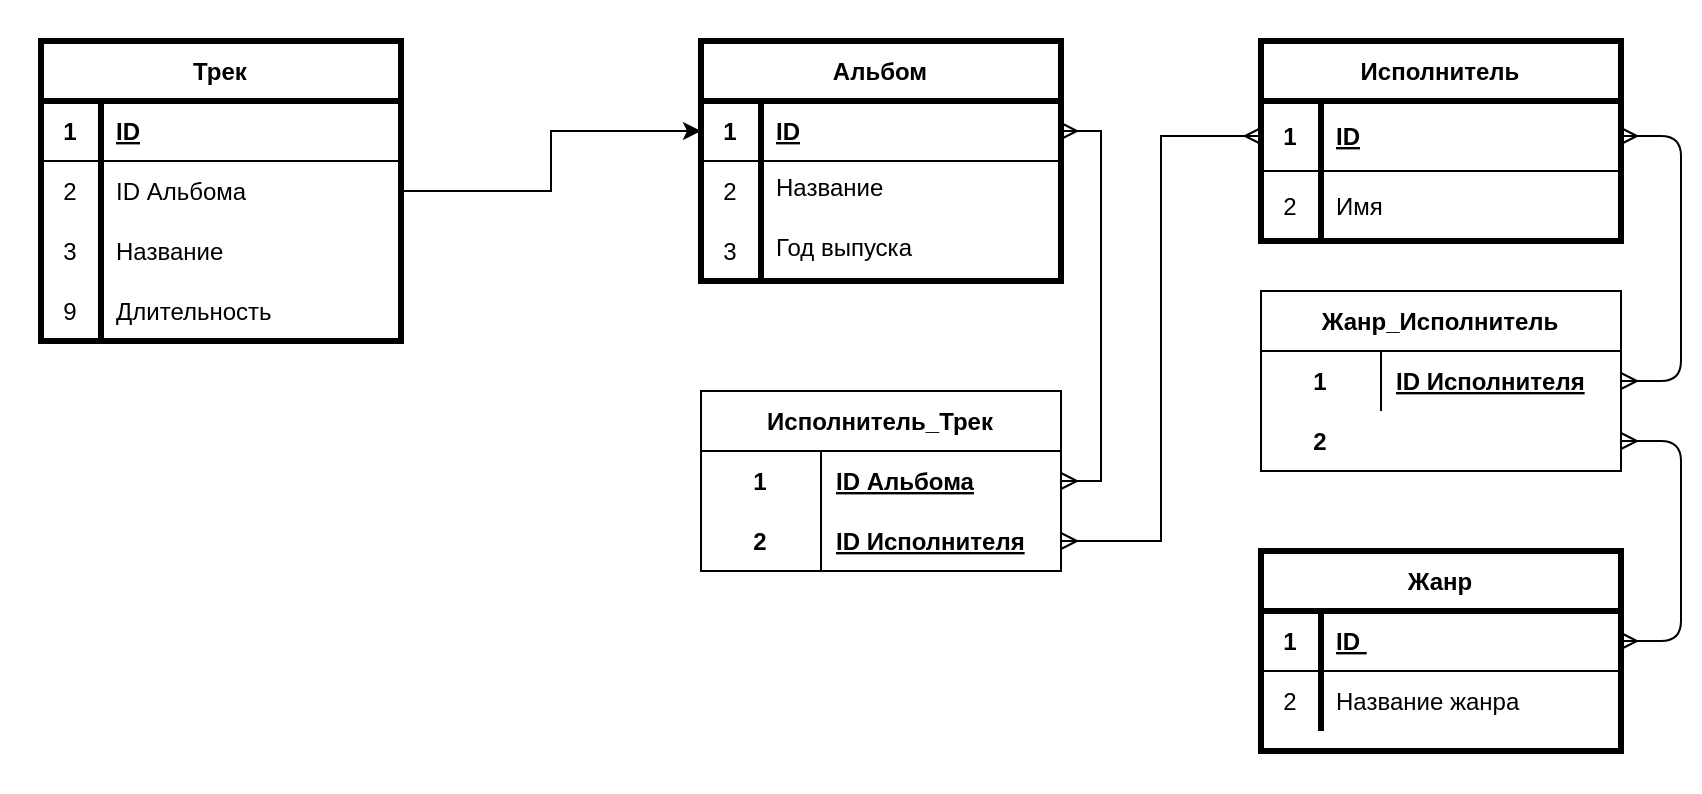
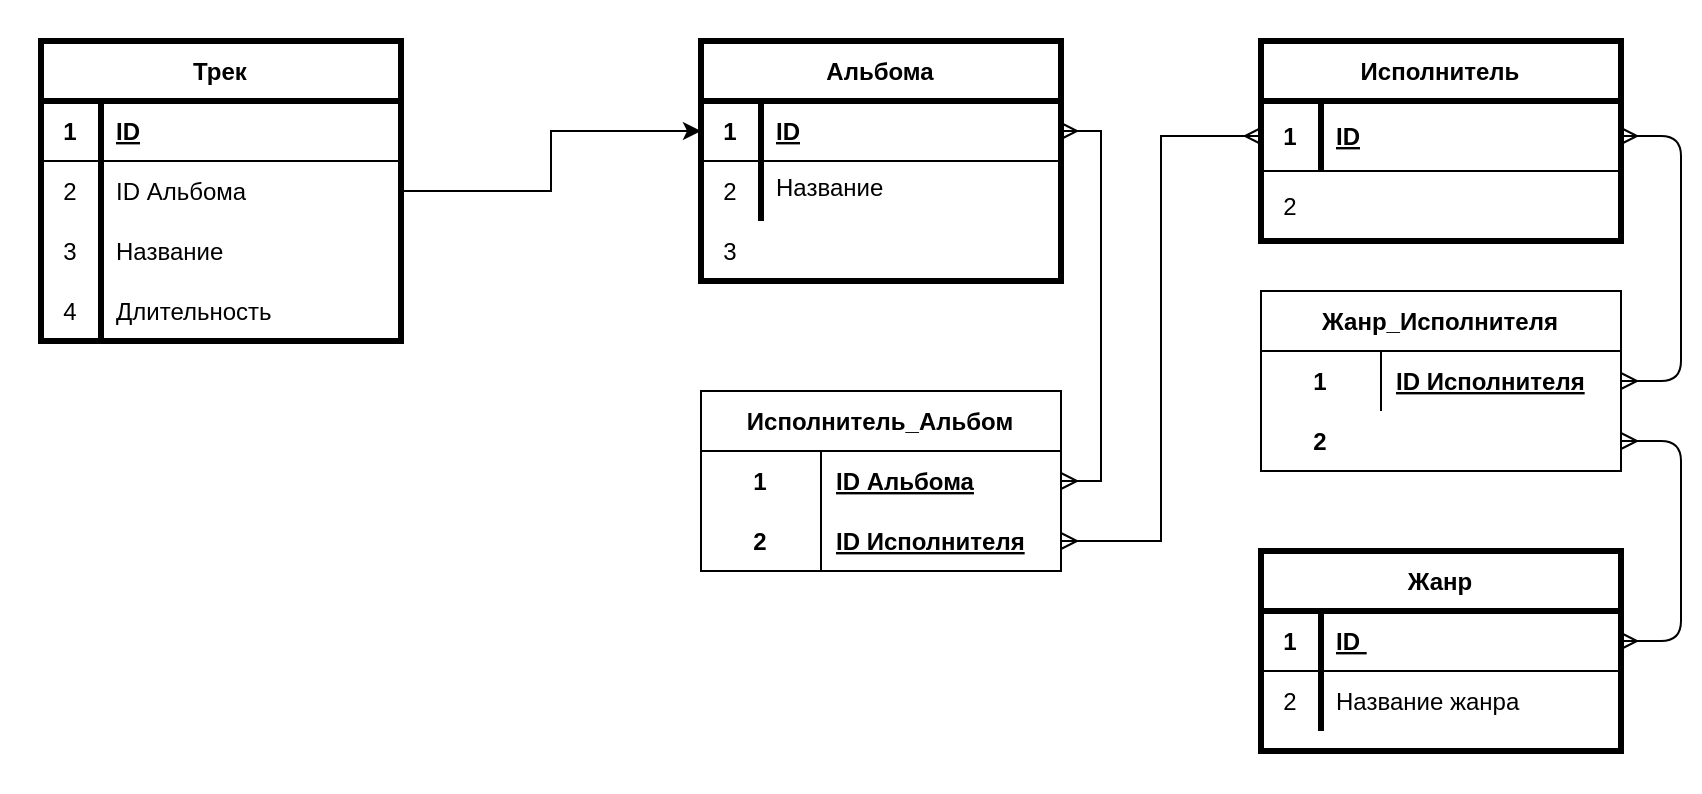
node "Альбом": label "Альбом" -> "Альбома"
node "Имя": removed
node "Год выпуска": removed
node "9": label "9" -> "4"
node "Жанр_Исполнитель": label "Жанр_Исполнитель" -> "Жанр_Исполнителя"
node "Исполнитель_Трек": label "Исполнитель_Трек" -> "Исполнитель_Альбом"
